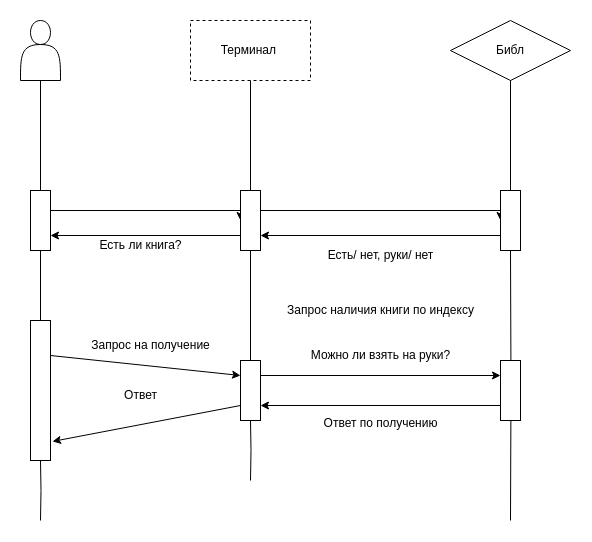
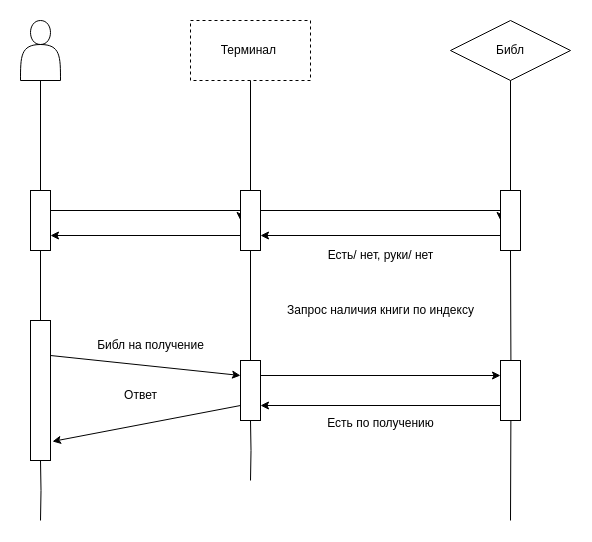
node "Есть ли книга?": removed
node "Запрос на получение": label "Запрос на получение" -> "Библ на получение"
node "Можно ли взять на руки?": removed
node "Ответ по получению": label "Ответ по получению" -> "Есть по получению"
